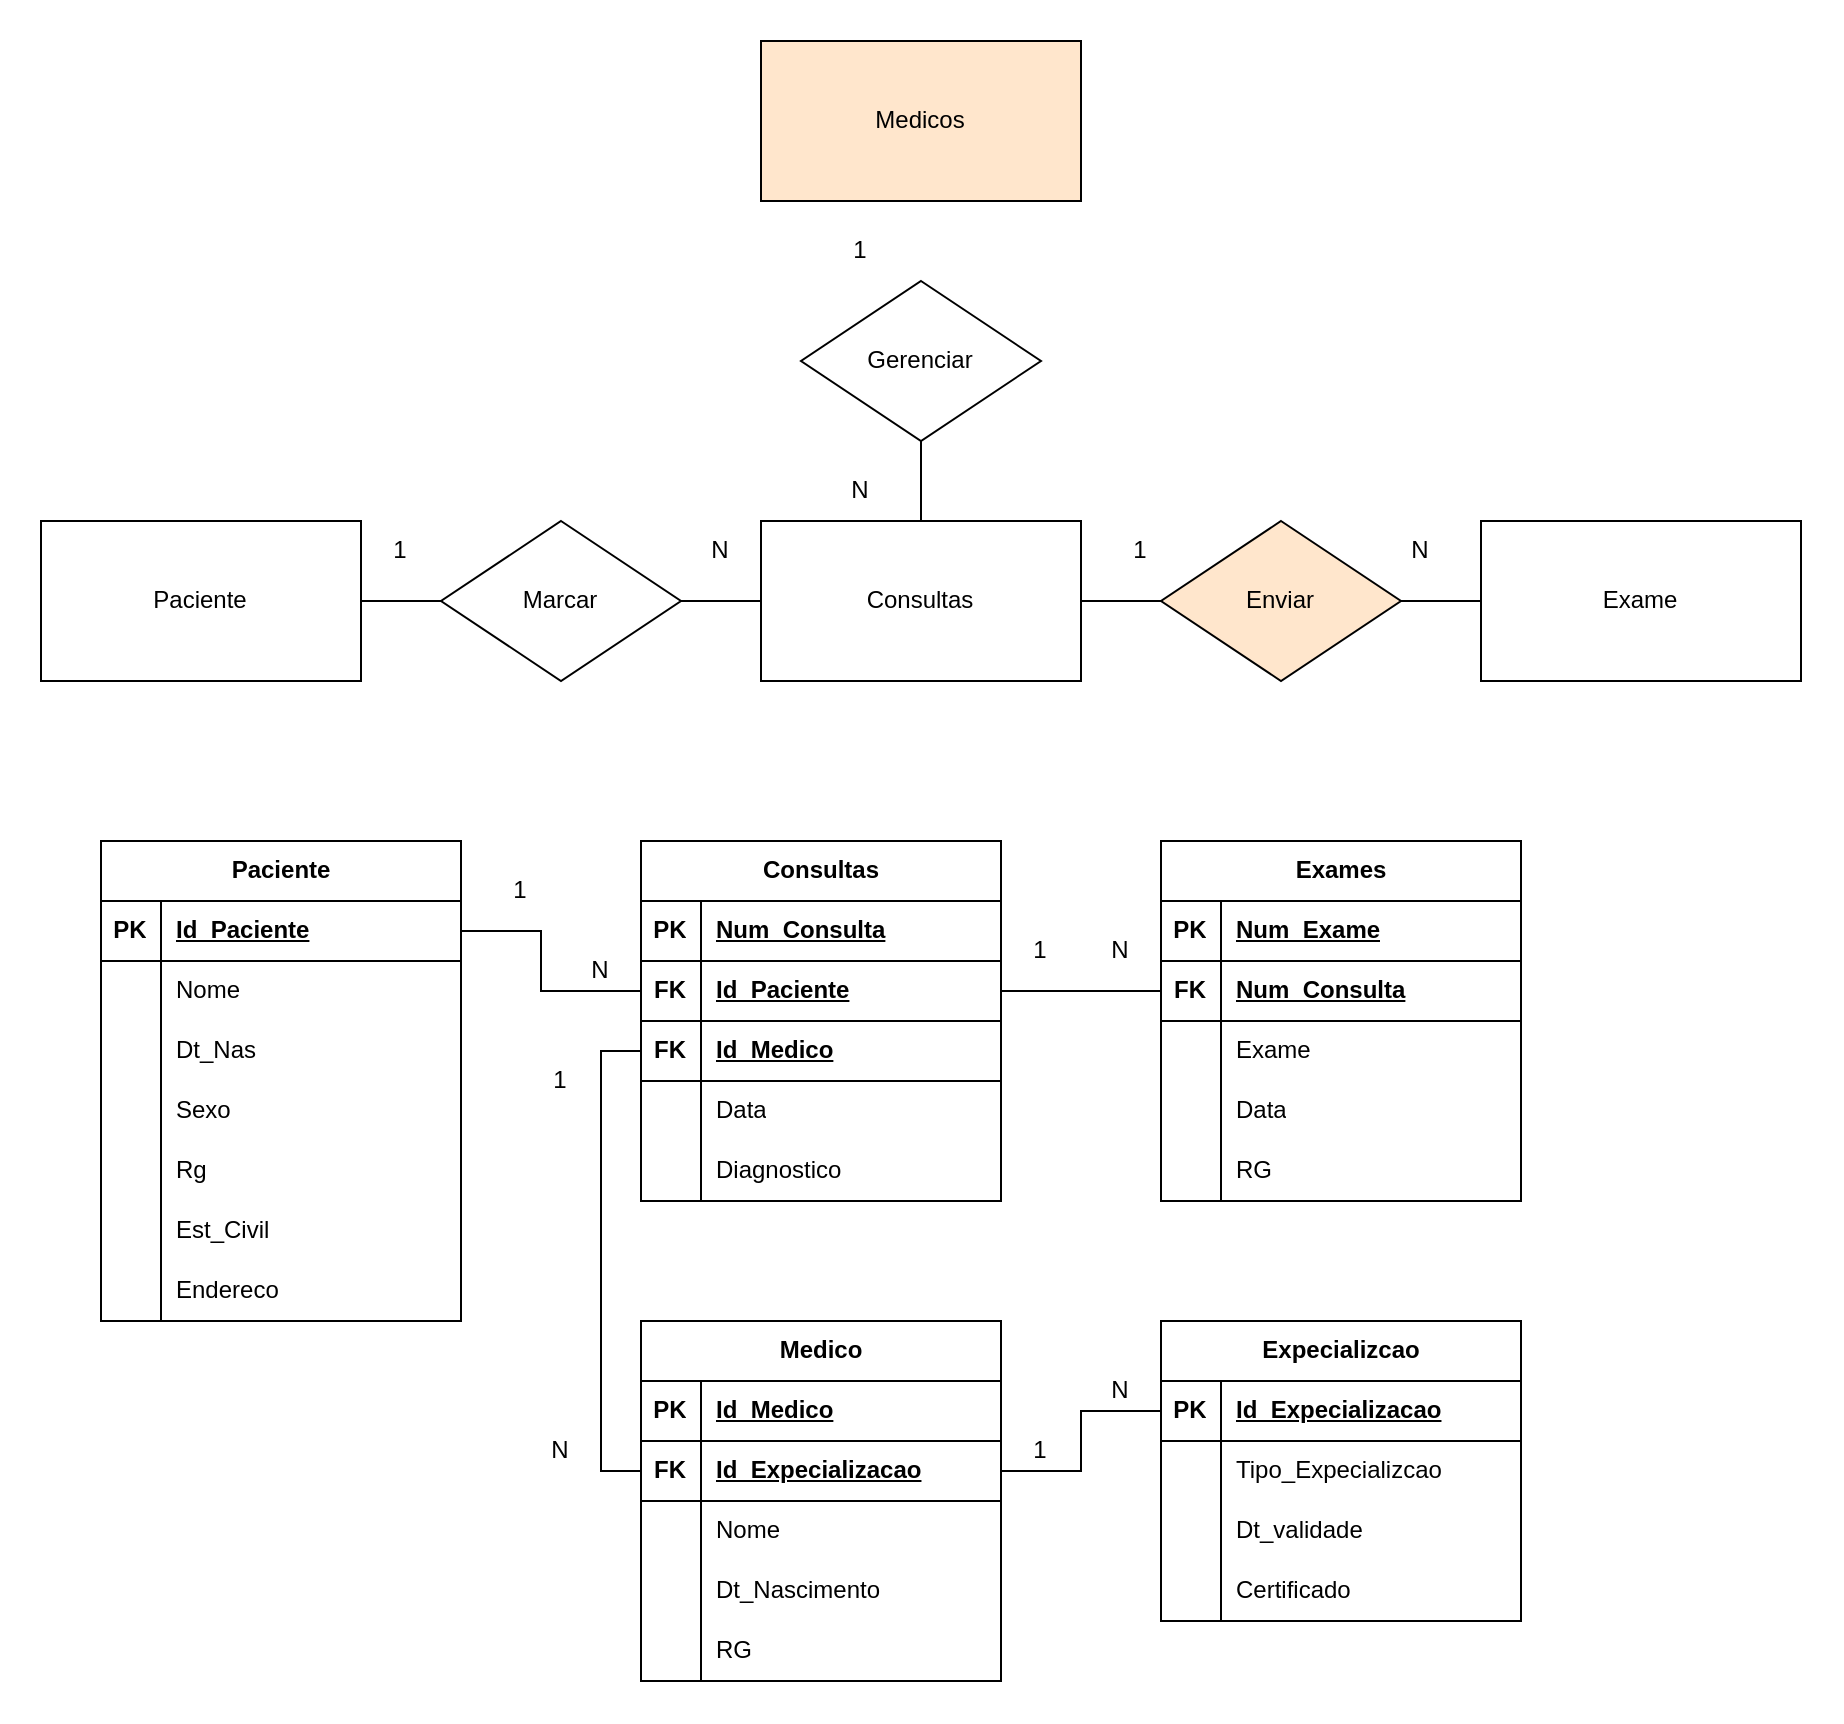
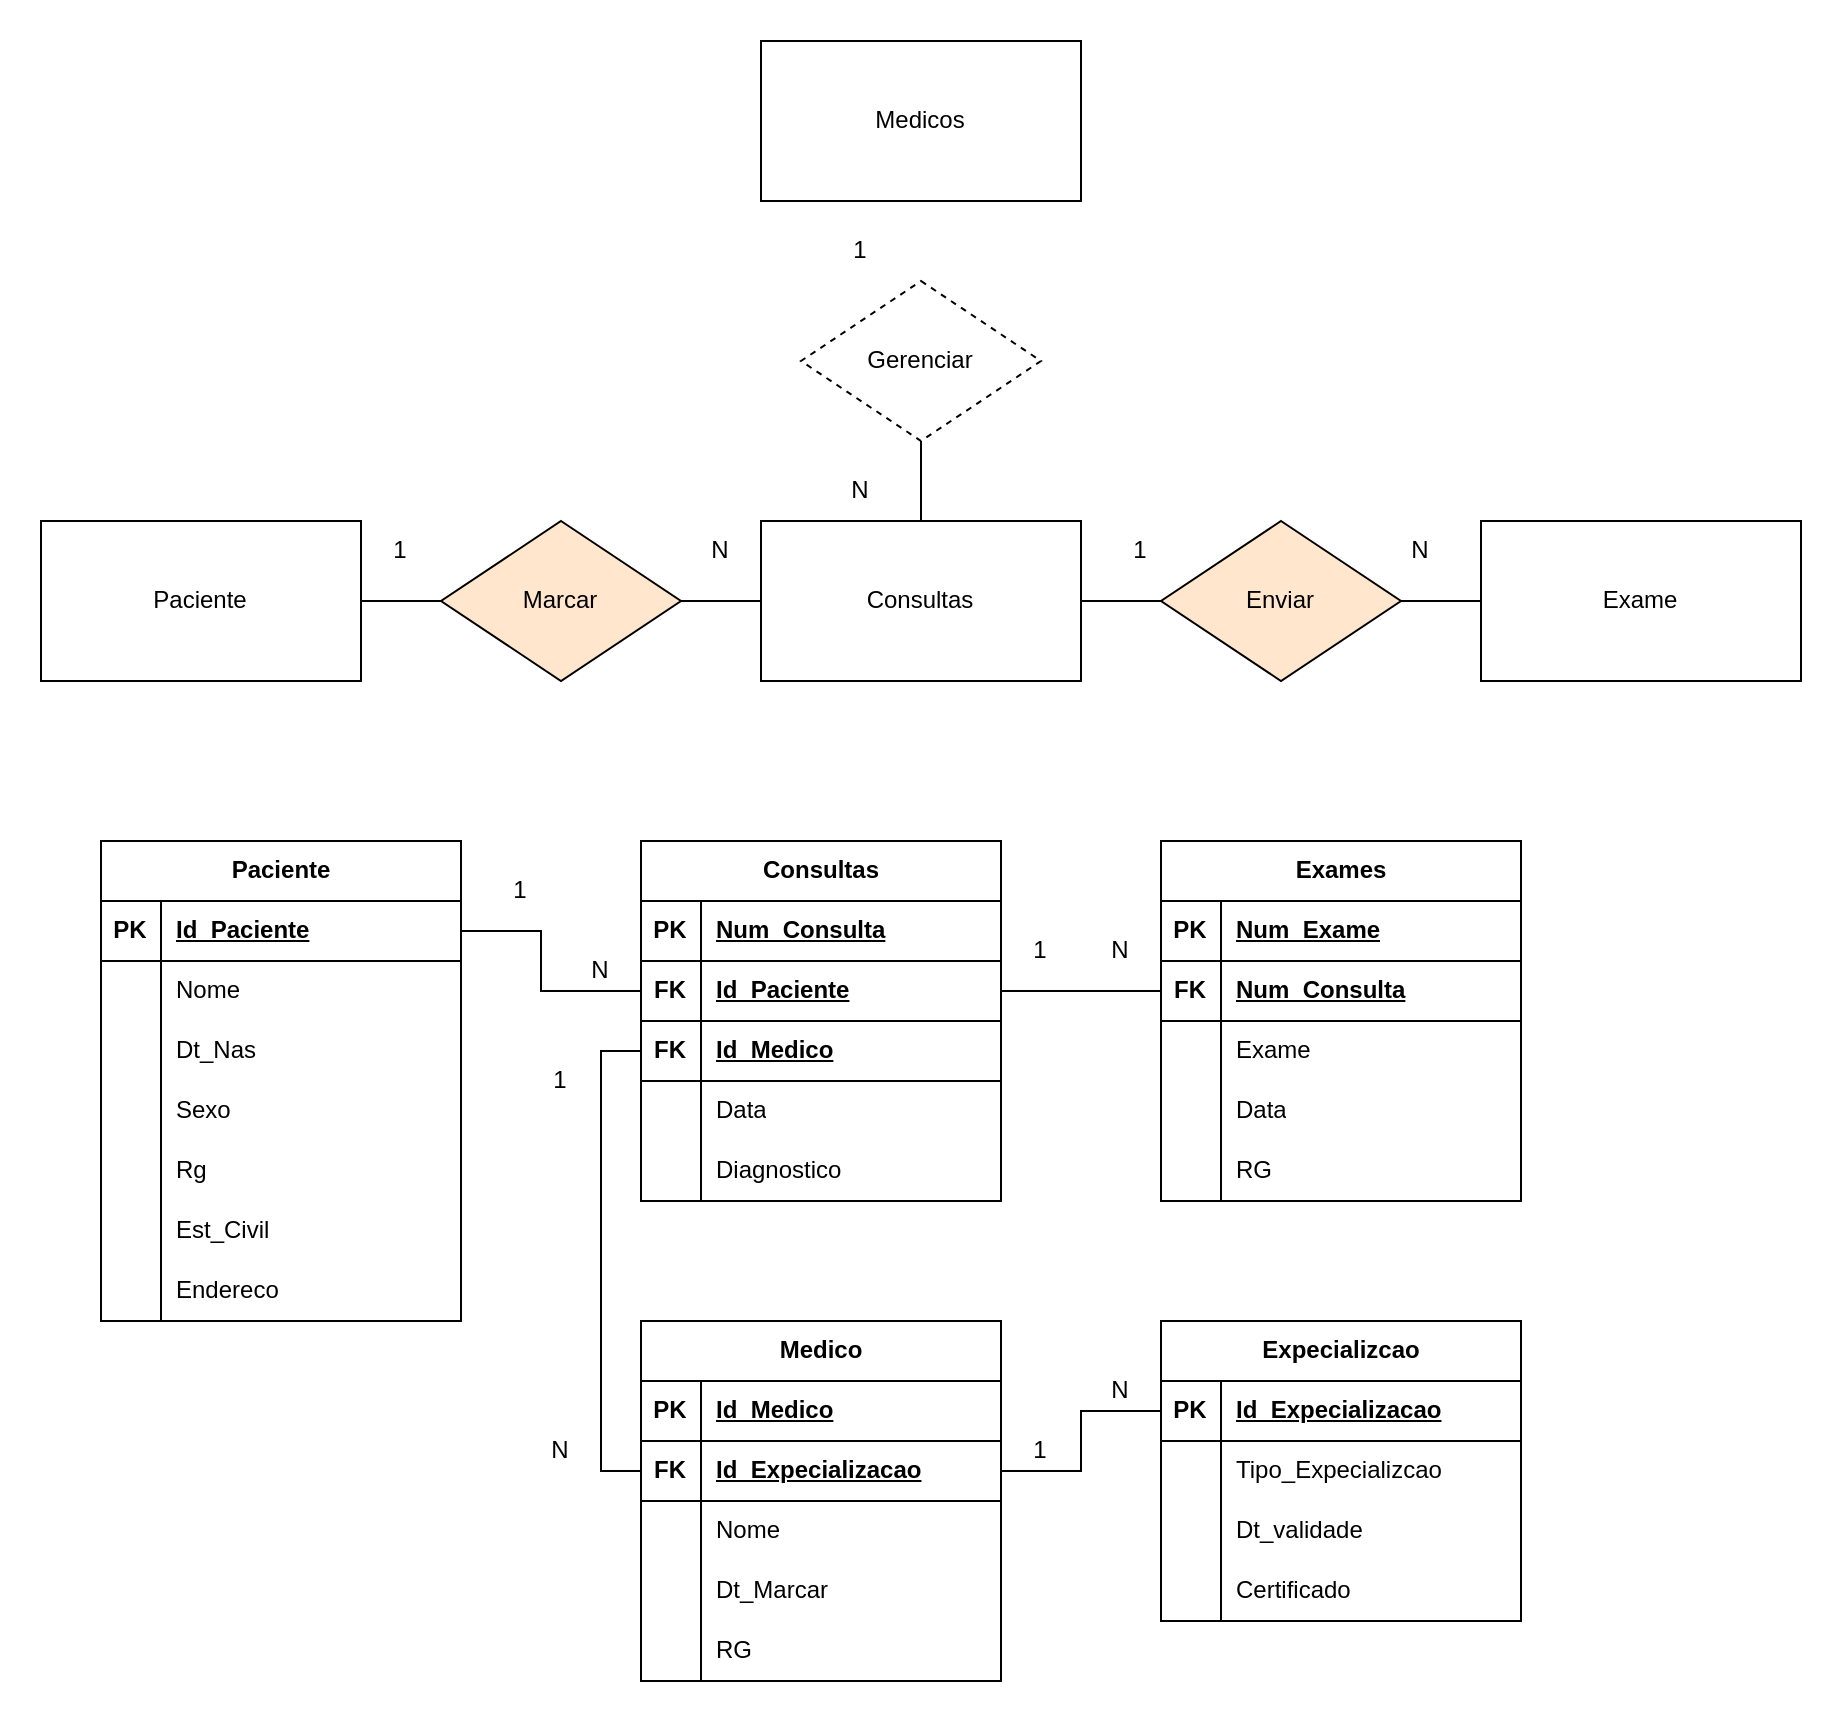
node "Medicos": fillcolor #ffe6cc -> #ffffff
node "Gerenciar": style solid -> dashed
node "Marcar": fillcolor #ffffff -> #ffe6cc
node "Dt_Nascimento": label "Dt_Nascimento" -> "Dt_Marcar"
